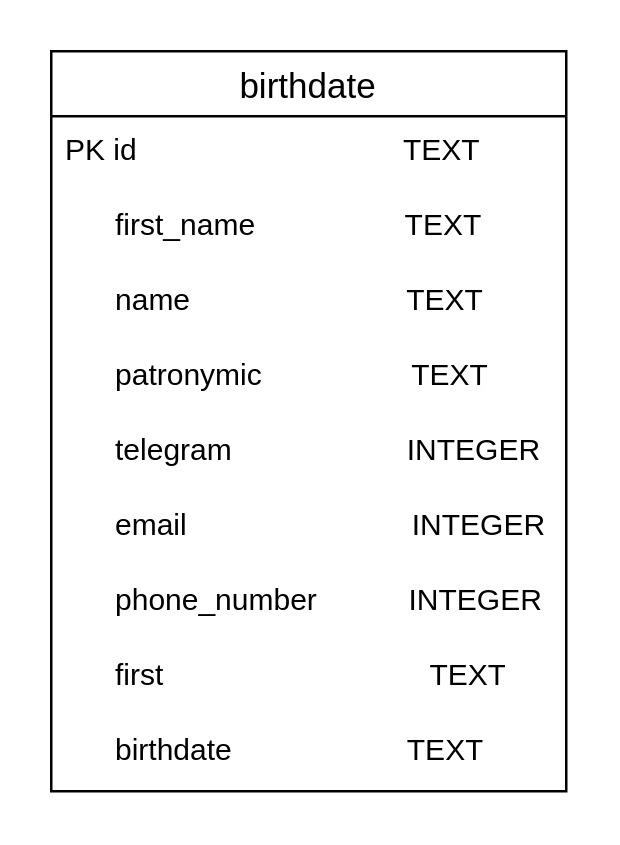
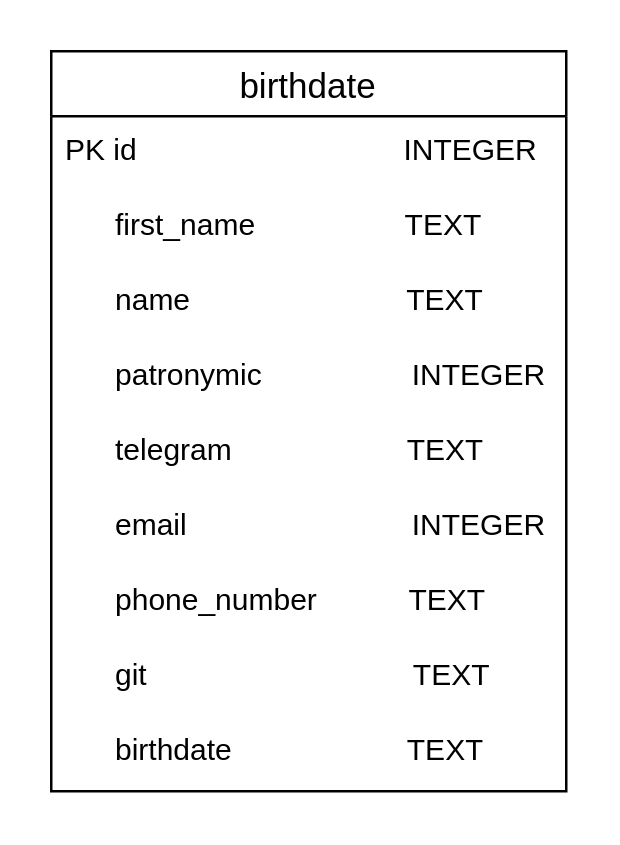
node "PK id TEXT": label "PK id TEXT" -> "PK id INTEGER"
node "patronymic TEXT": label "patronymic TEXT" -> "patronymic INTEGER"
node "telegram INTEGER": label "telegram INTEGER" -> "telegram TEXT"
node "phone_number INTEGER": label "phone_number INTEGER" -> "phone_number TEXT"
node "first TEXT": label "first TEXT" -> "git TEXT"
